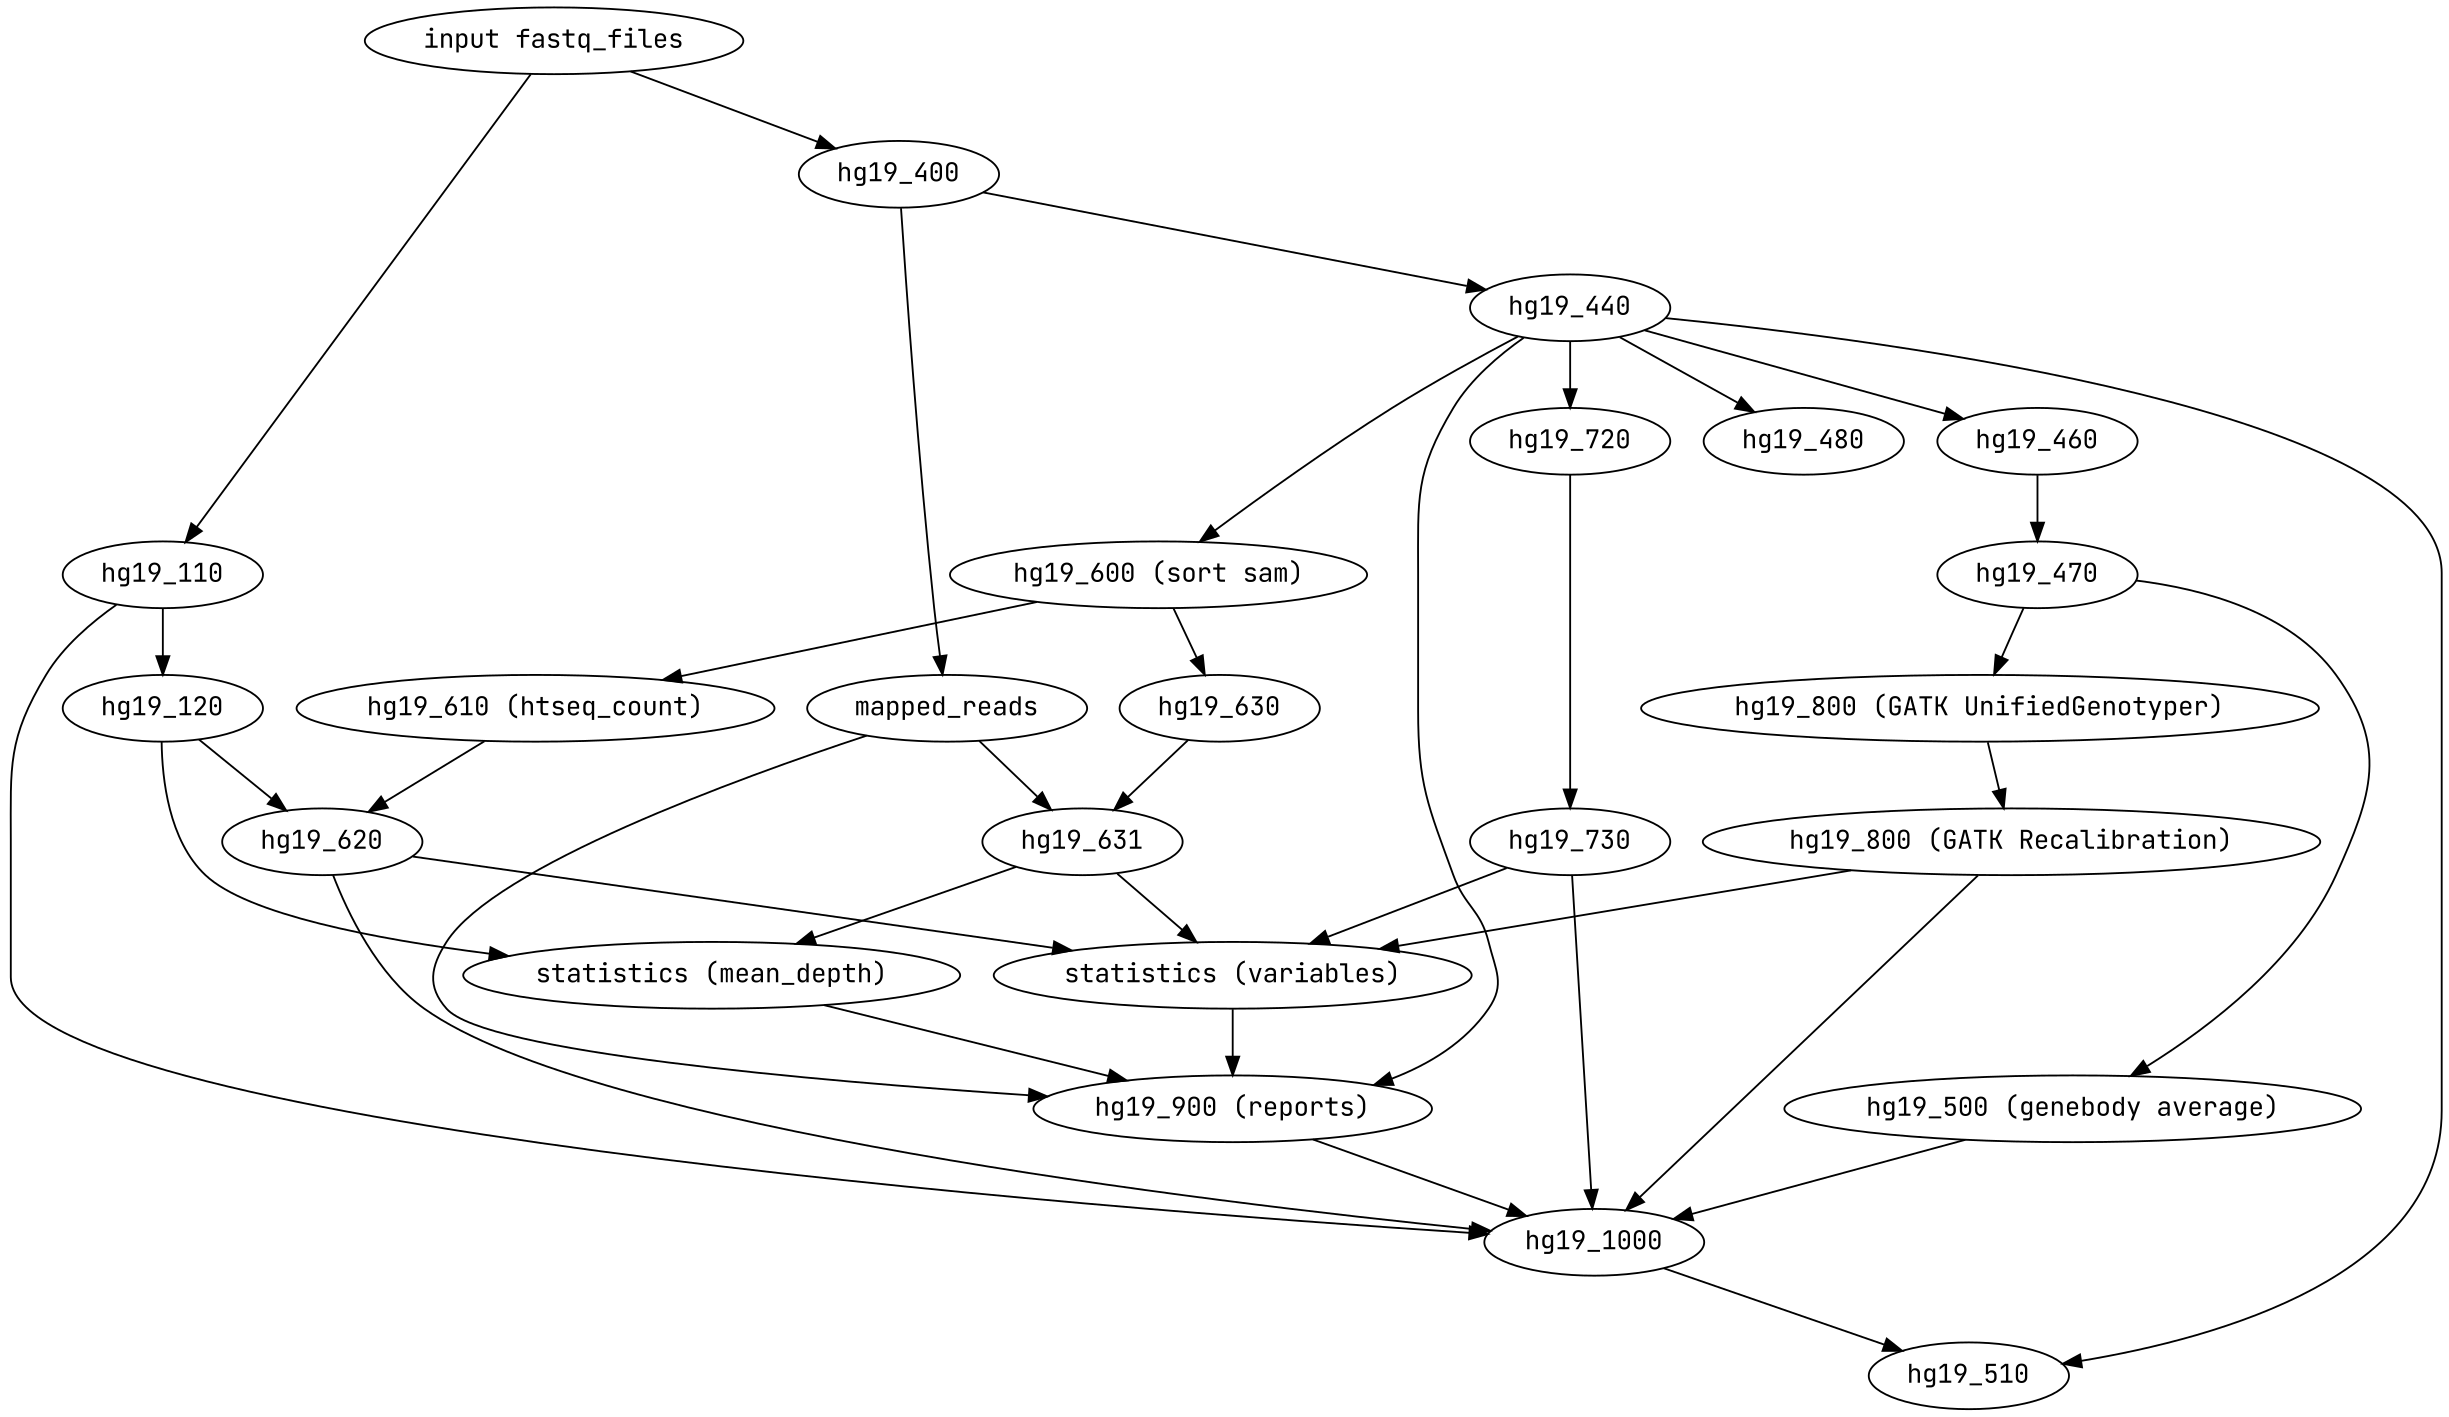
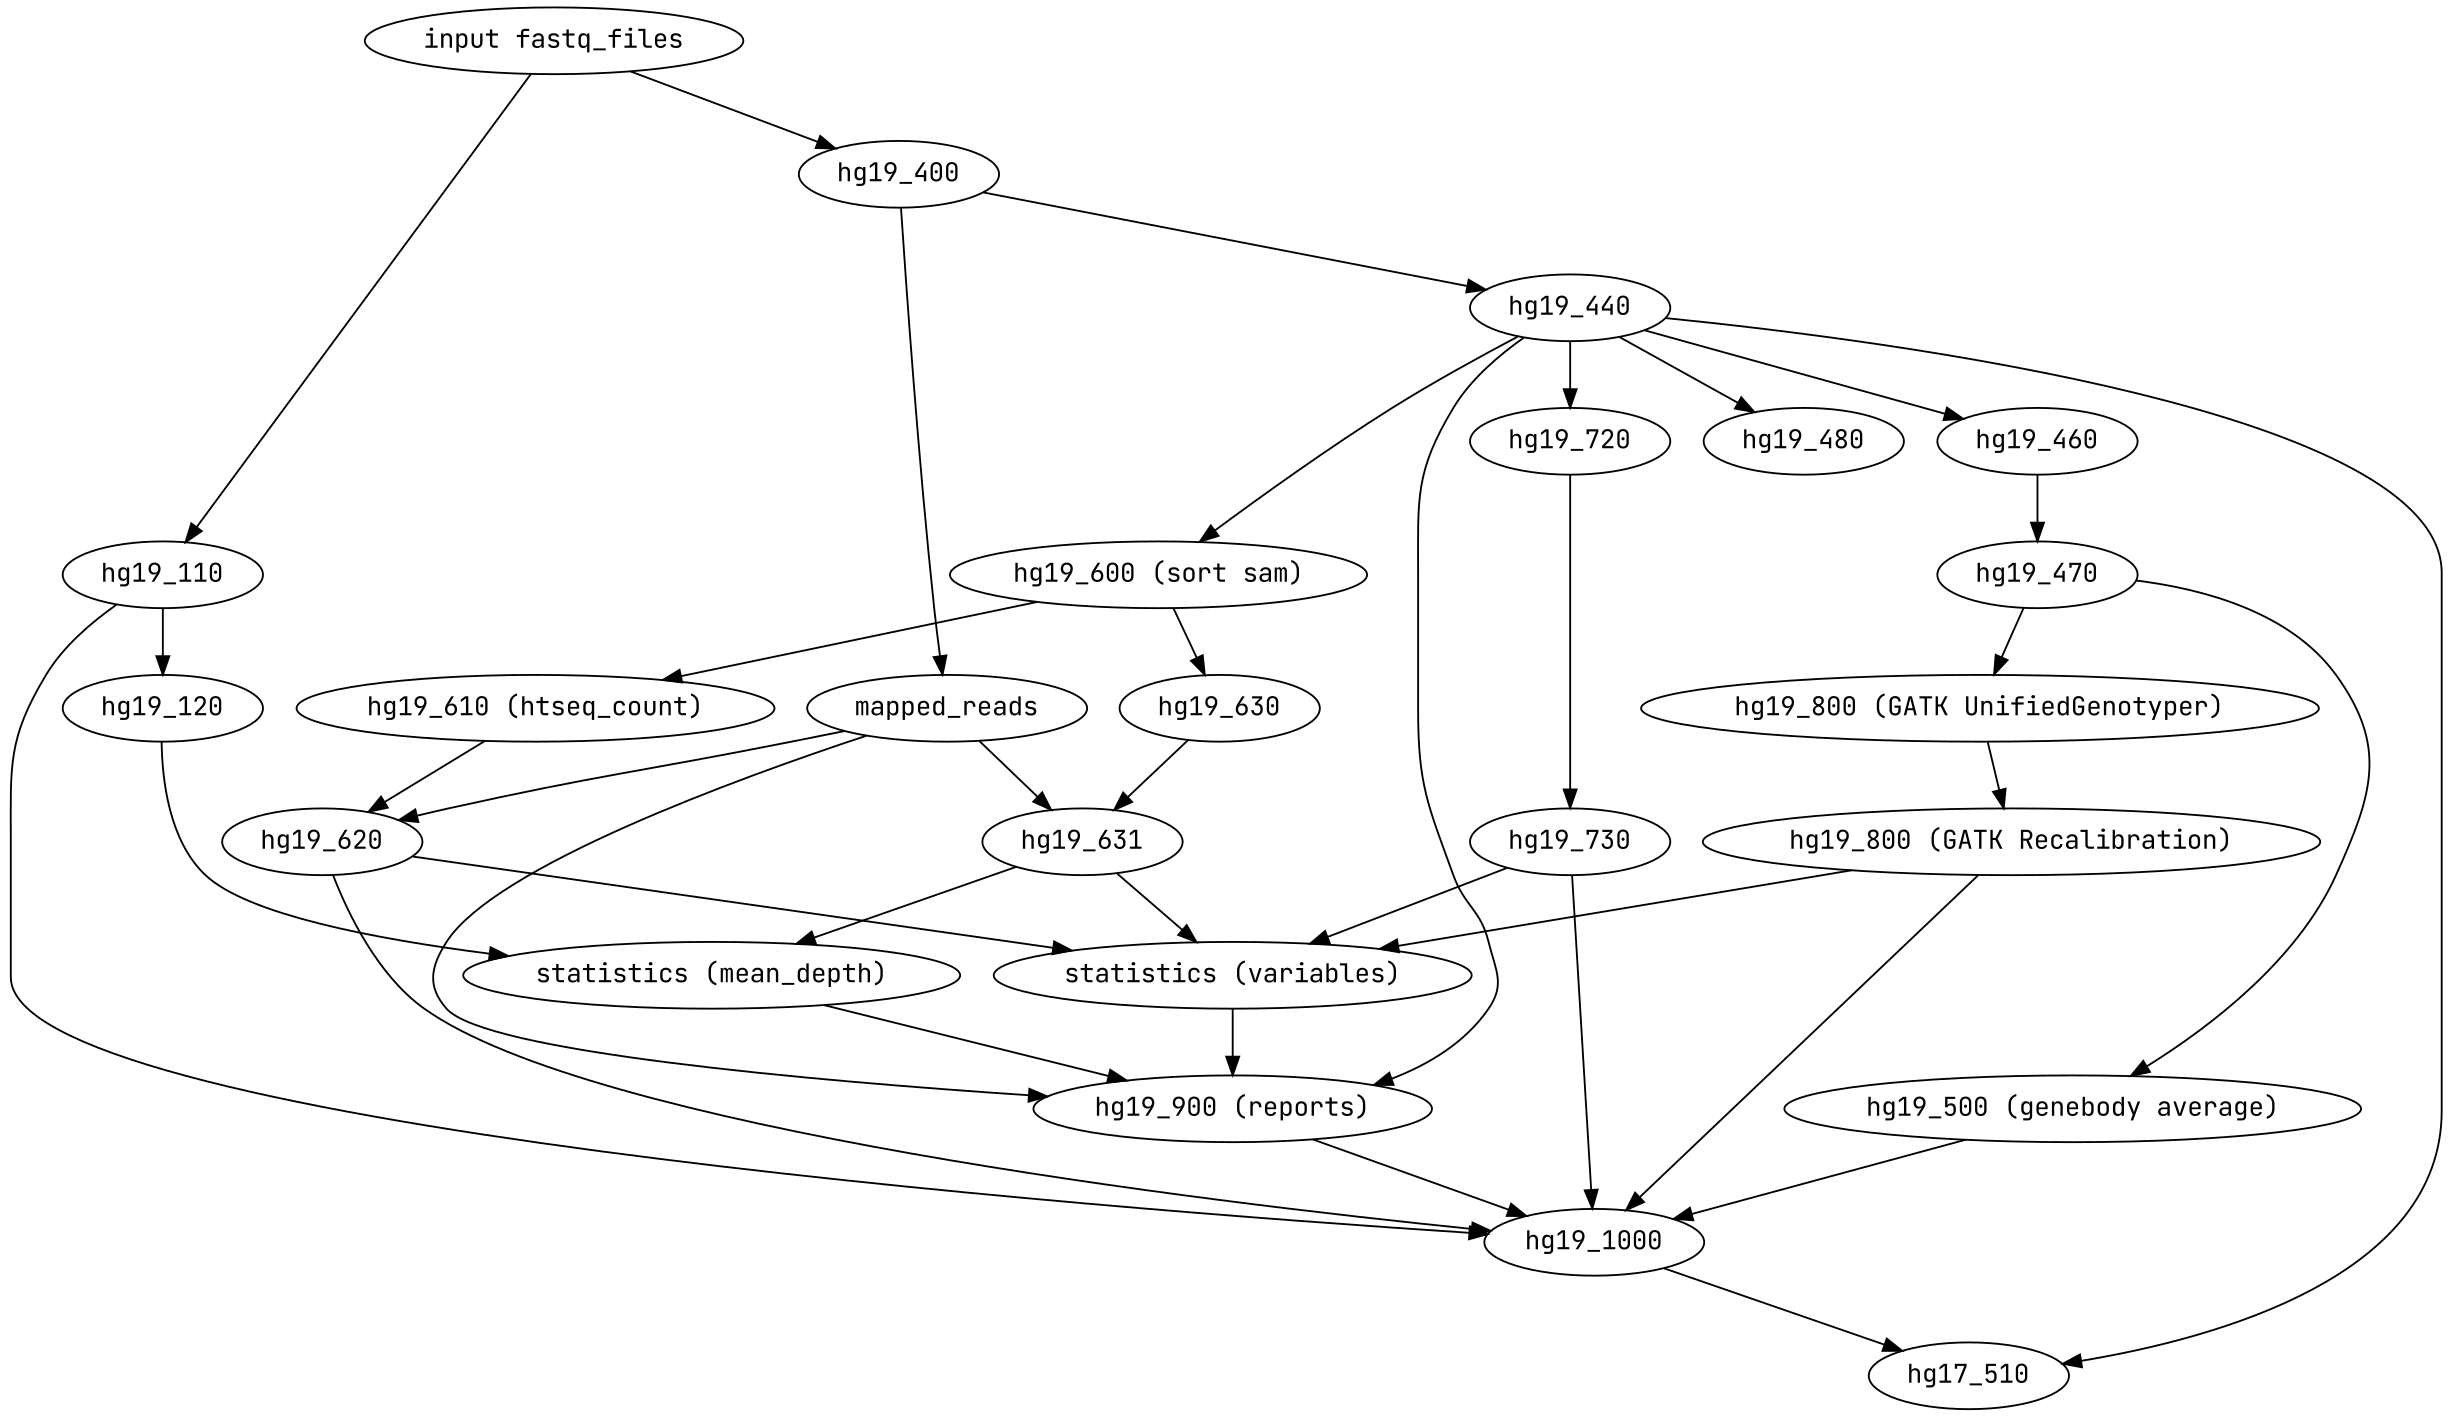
edge "hg19_120" -> "hg19_620": now "mapped_reads" -> "hg19_620"
node "hg19_510": label "hg19_510" -> "hg17_510"
